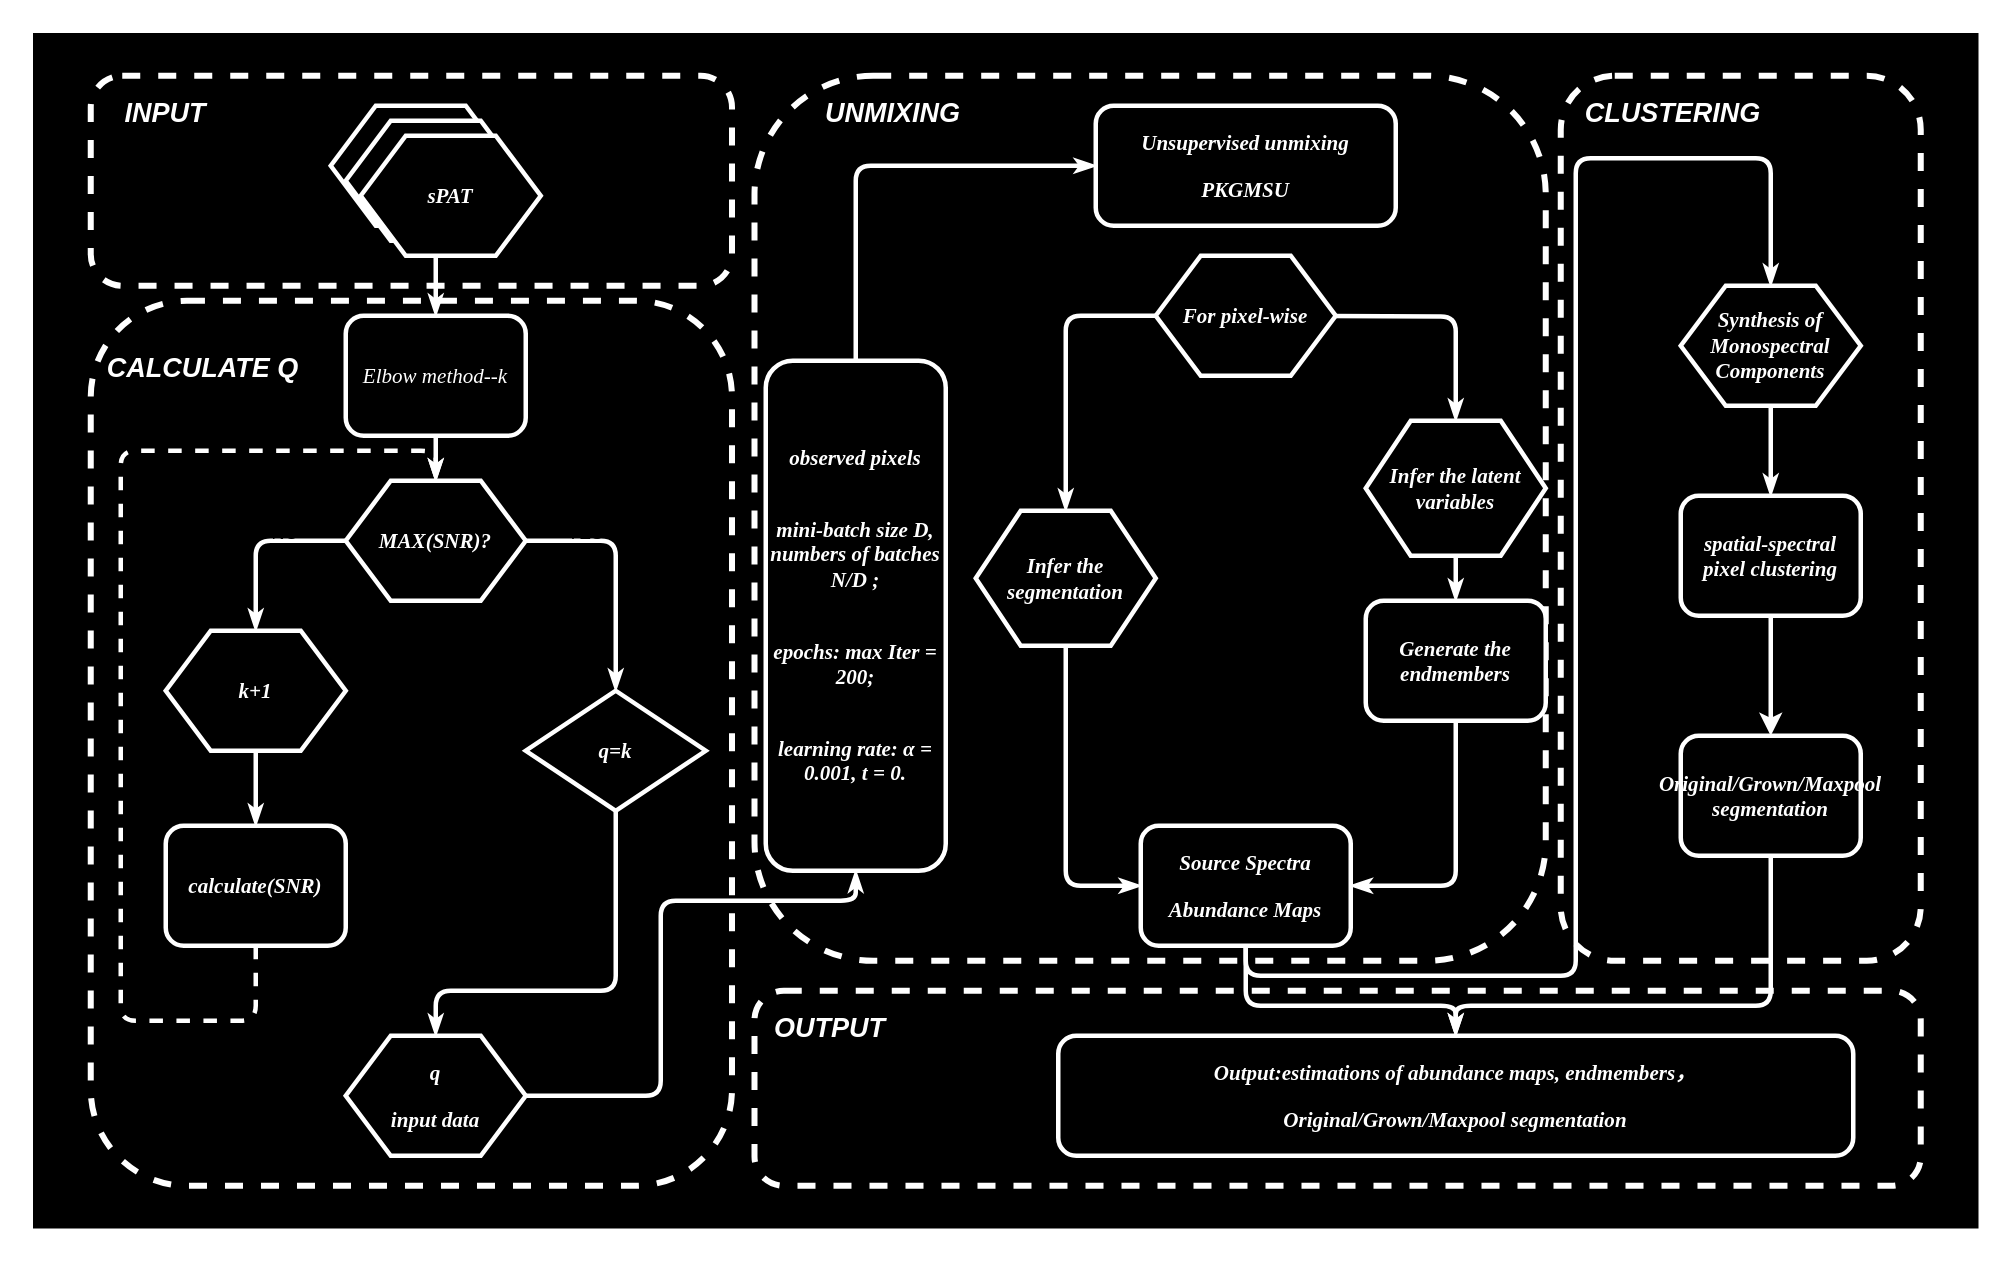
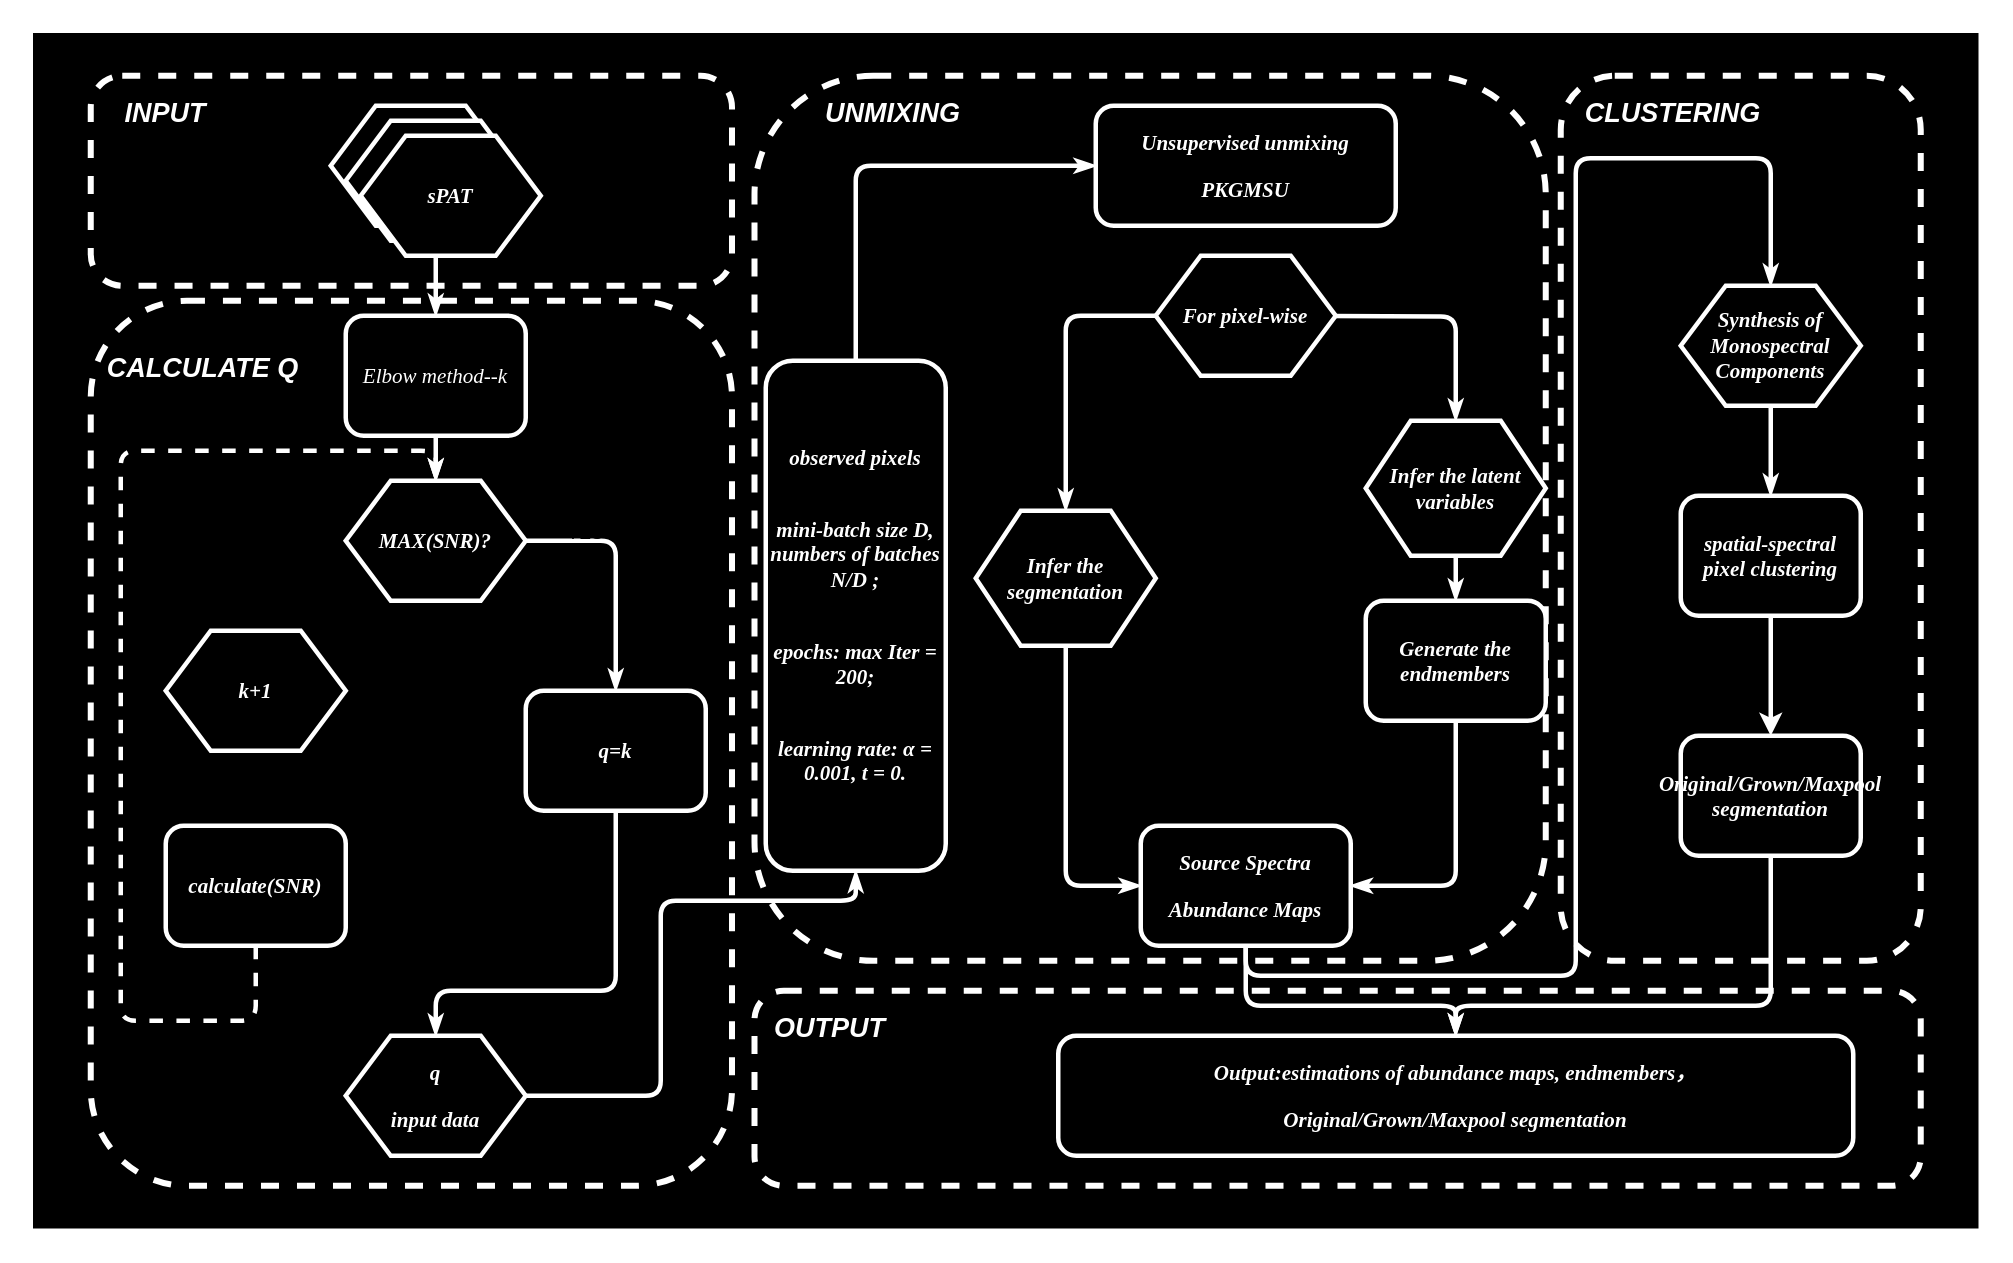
edge "MAX(SNR)?" -> "k+1": removed
node "q=k": shape diamond -> rounded rectangle
edge "k+1" -> "calculate(SNR)": removed
